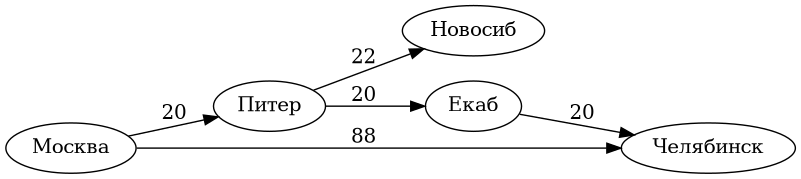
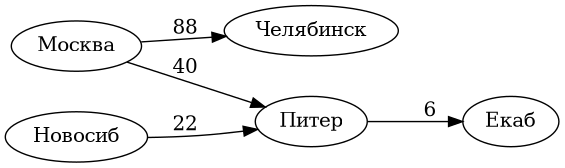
edge "Питер" -> "Новосиб": reversed
edge "Питер" -> "Екаб": label "20" -> "6"
edge "Москва" -> "Питер": label "20" -> "40"
edge "Екаб" -> "Челябинск": removed, label "20"
